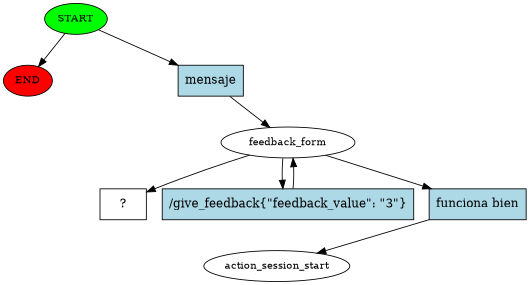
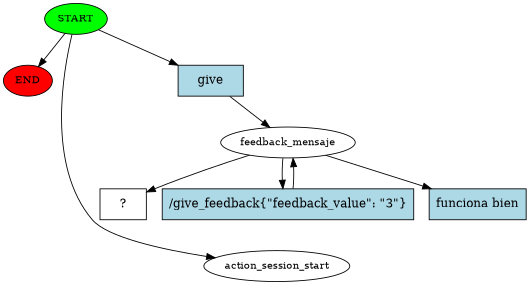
node "mensaje": label "mensaje" -> "give"
node "feedback_form": label "feedback_form" -> "feedback_mensaje"
edge "funciona bien" -> "action_session_start": now "START" -> "action_session_start"
